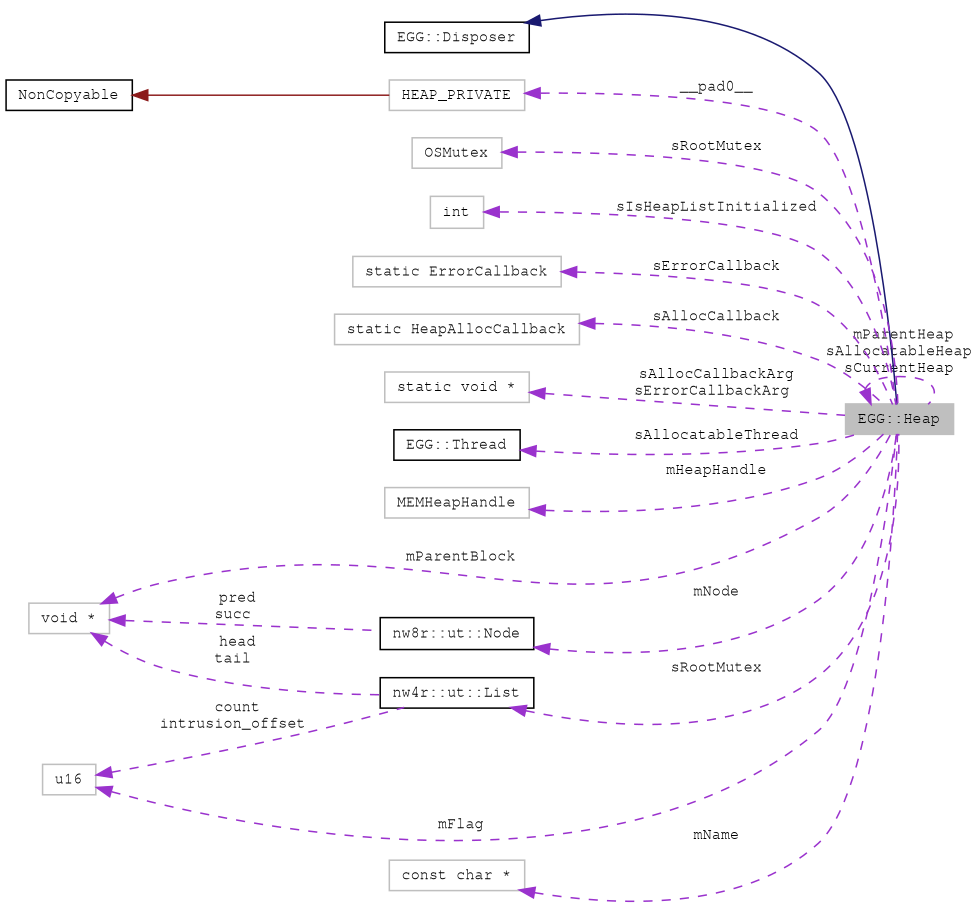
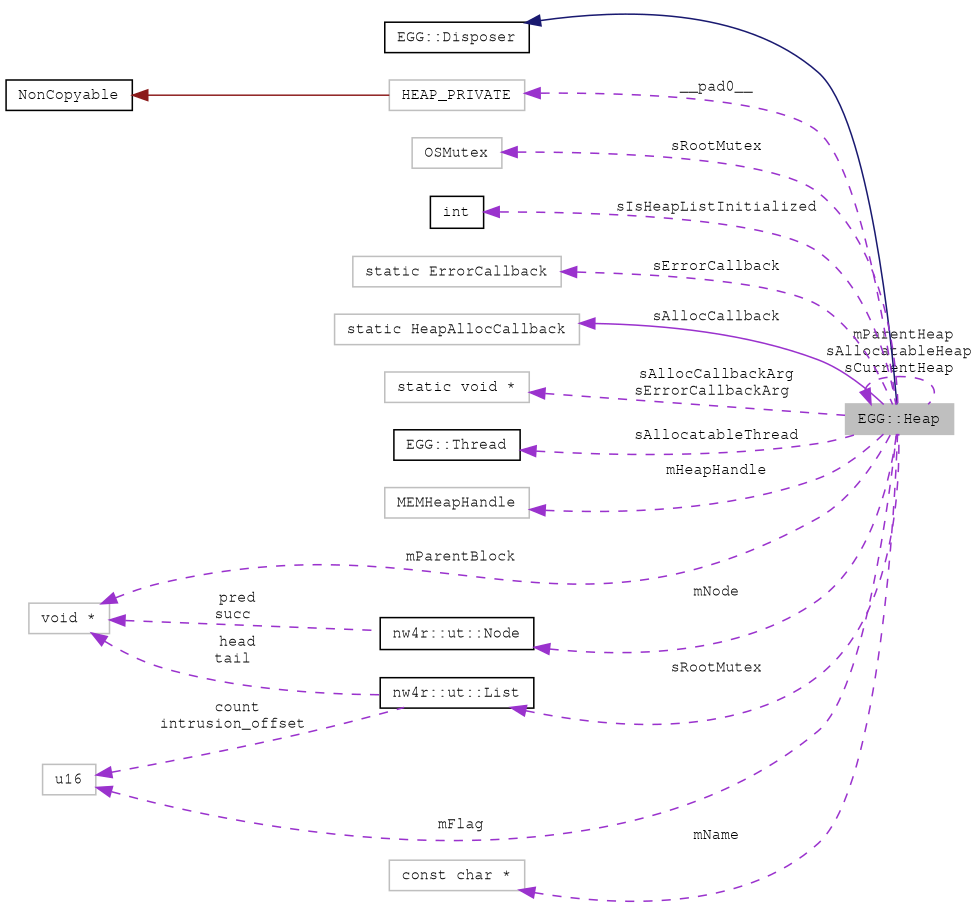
node "int": color grey75 -> black
edge "EGG::Heap" -> "static HeapAllocCallback": style dashed -> solid
node "nw8r::ut::Node": label "nw8r::ut::Node" -> "nw4r::ut::Node"
